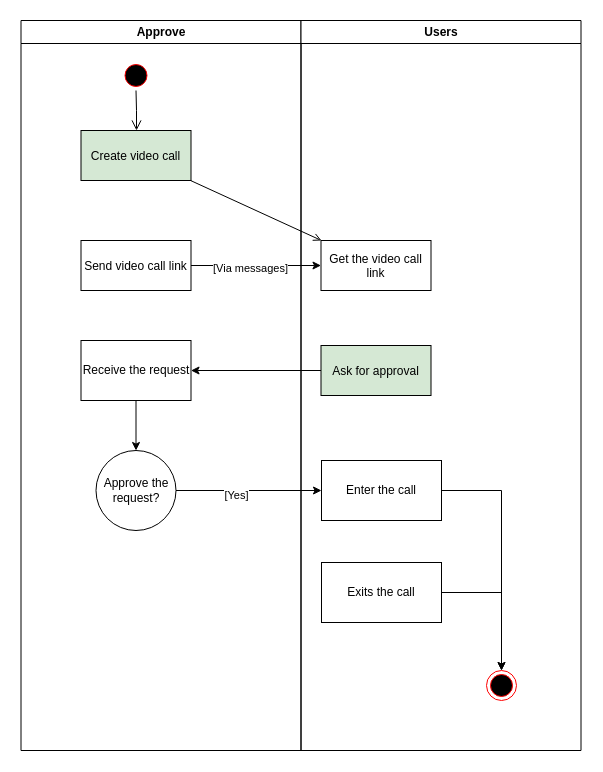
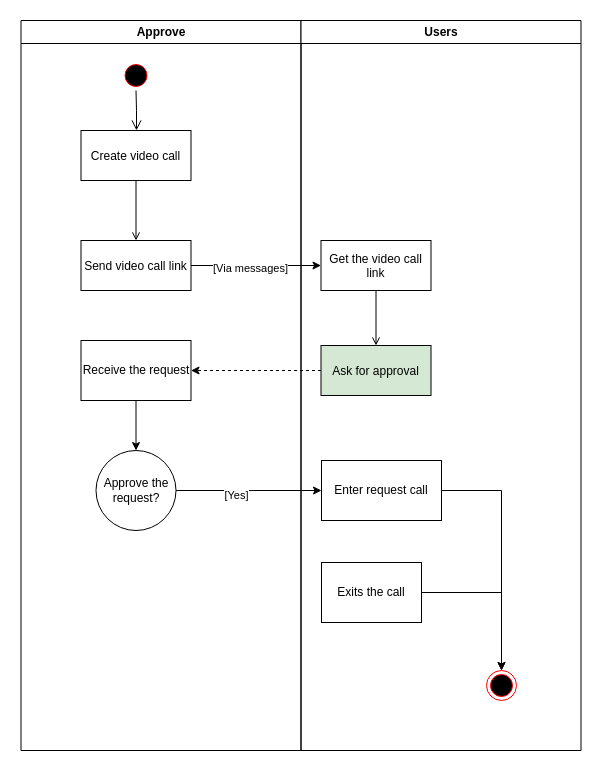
node "Create video call": fillcolor #d5e8d4 -> #ffffff
edge "Create video call" -> "Get the video call link": now "Create video call" -> "Send video call link"
edge "Get the video call link" -> "Ask for approval": added
edge "Ask for approval" -> "Receive the request": style solid -> dashed
node "Enter the call": label "Enter the call" -> "Enter request call"
node "Exits the call": size 120x60 -> 100x60
